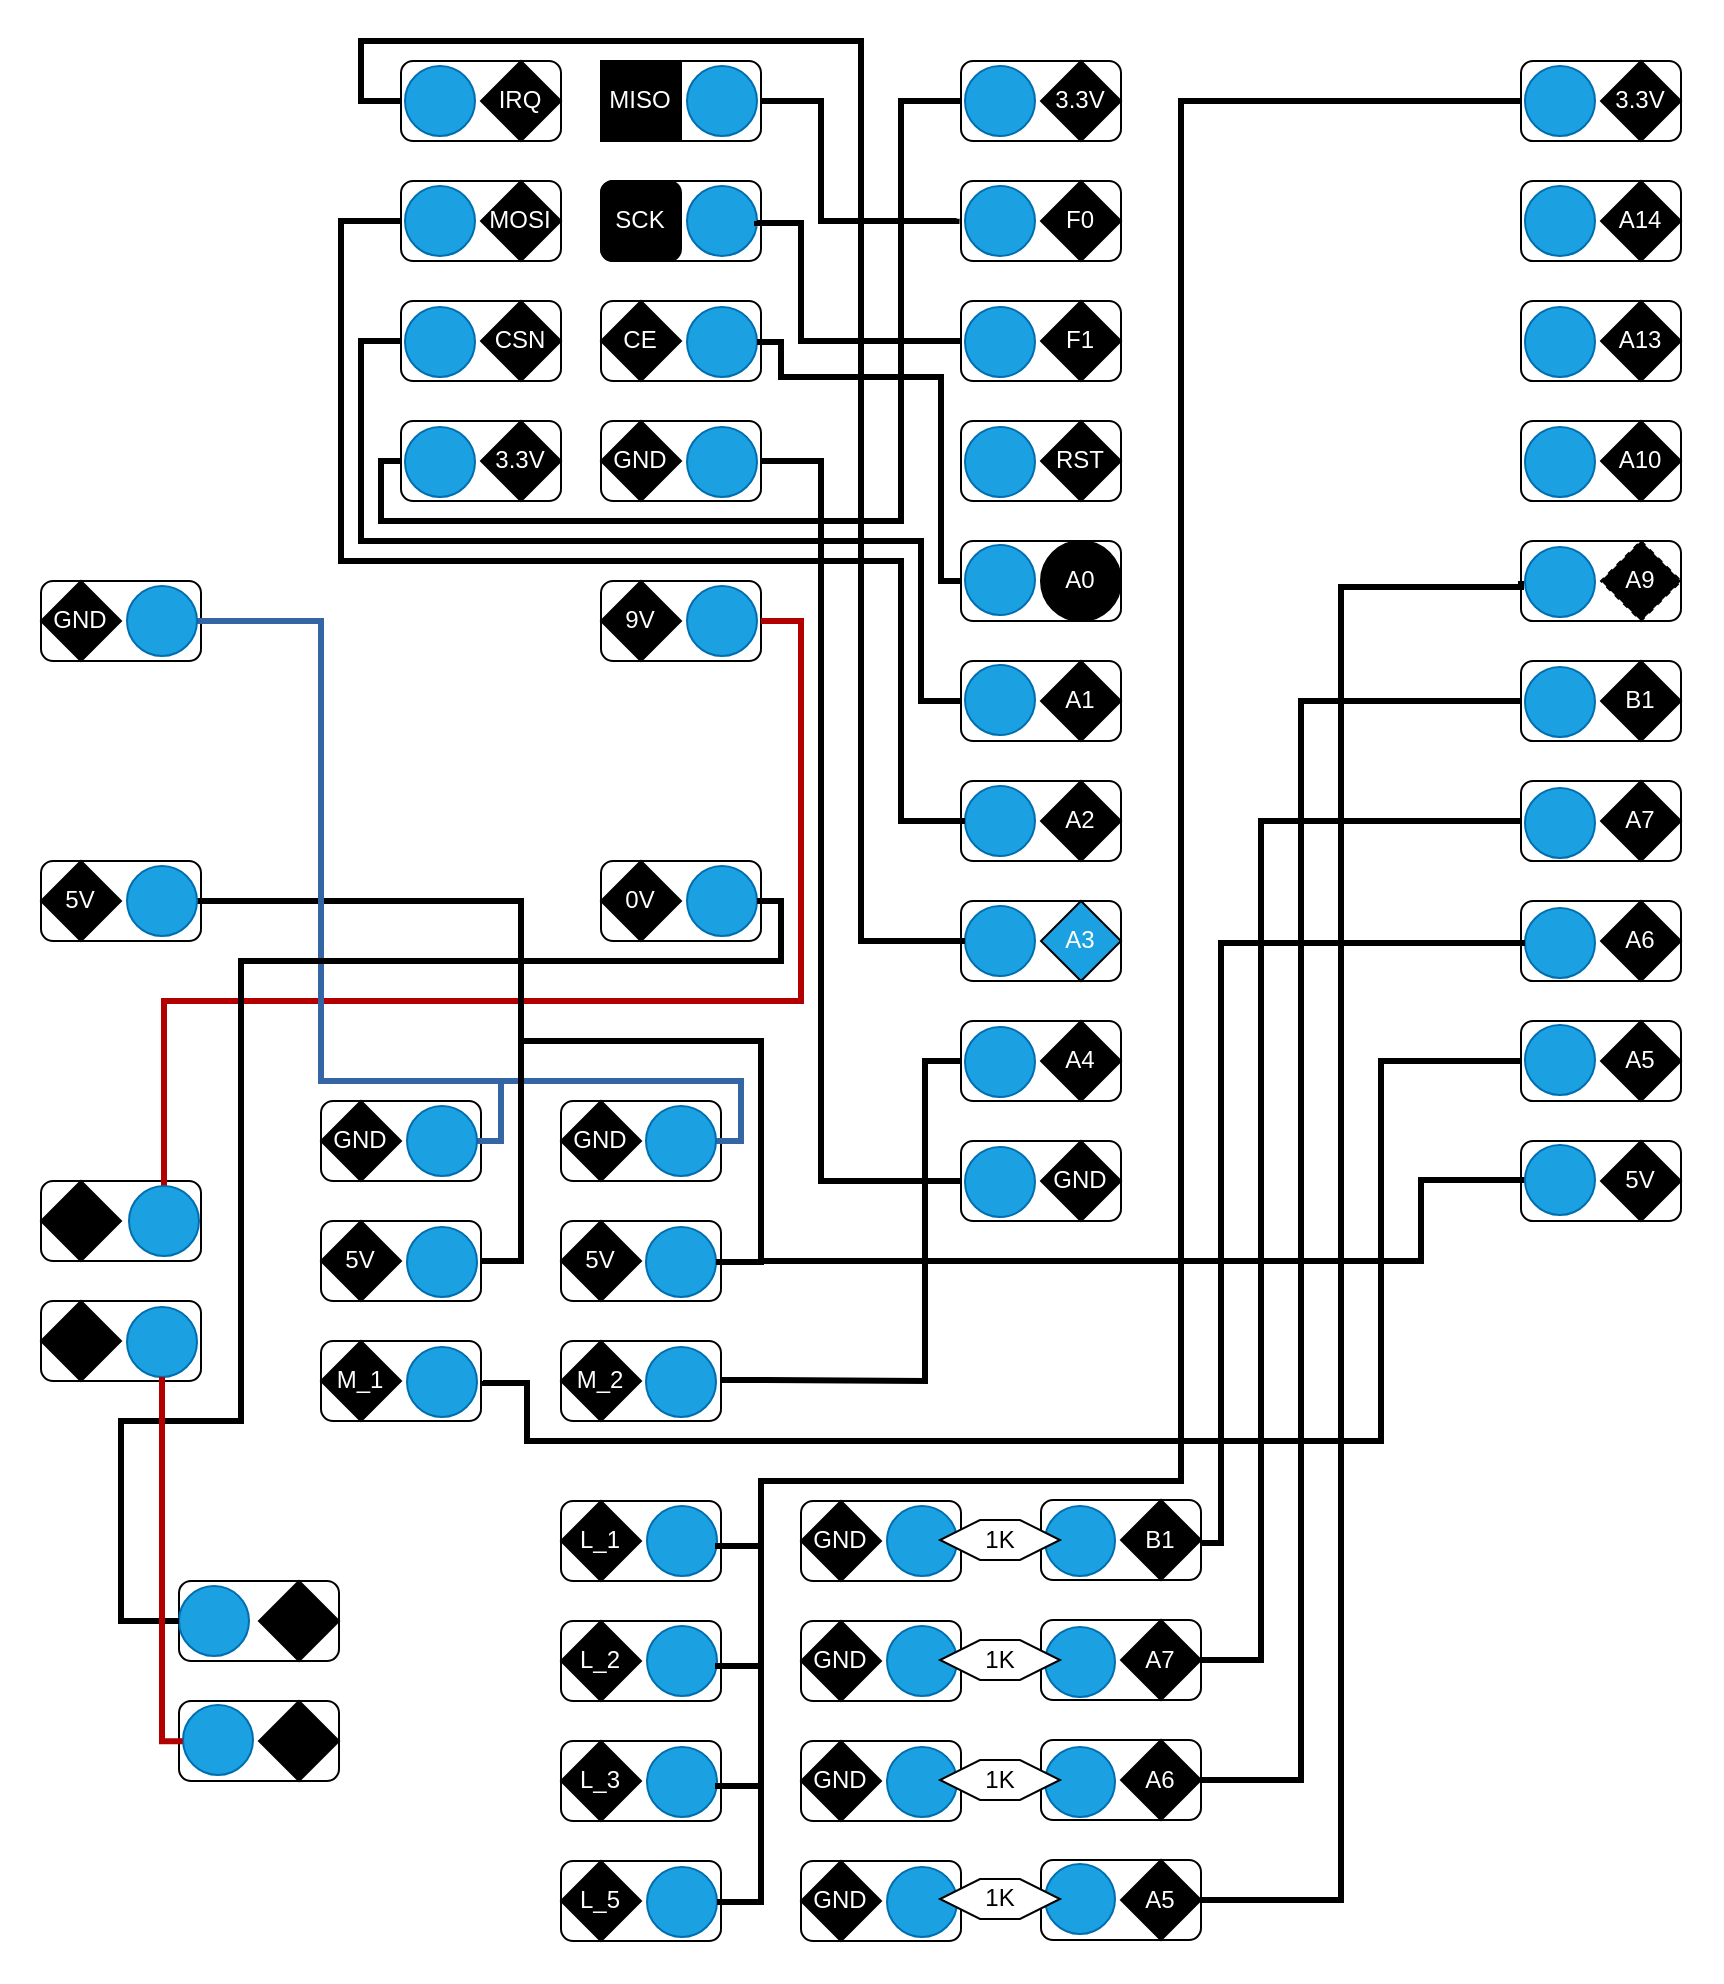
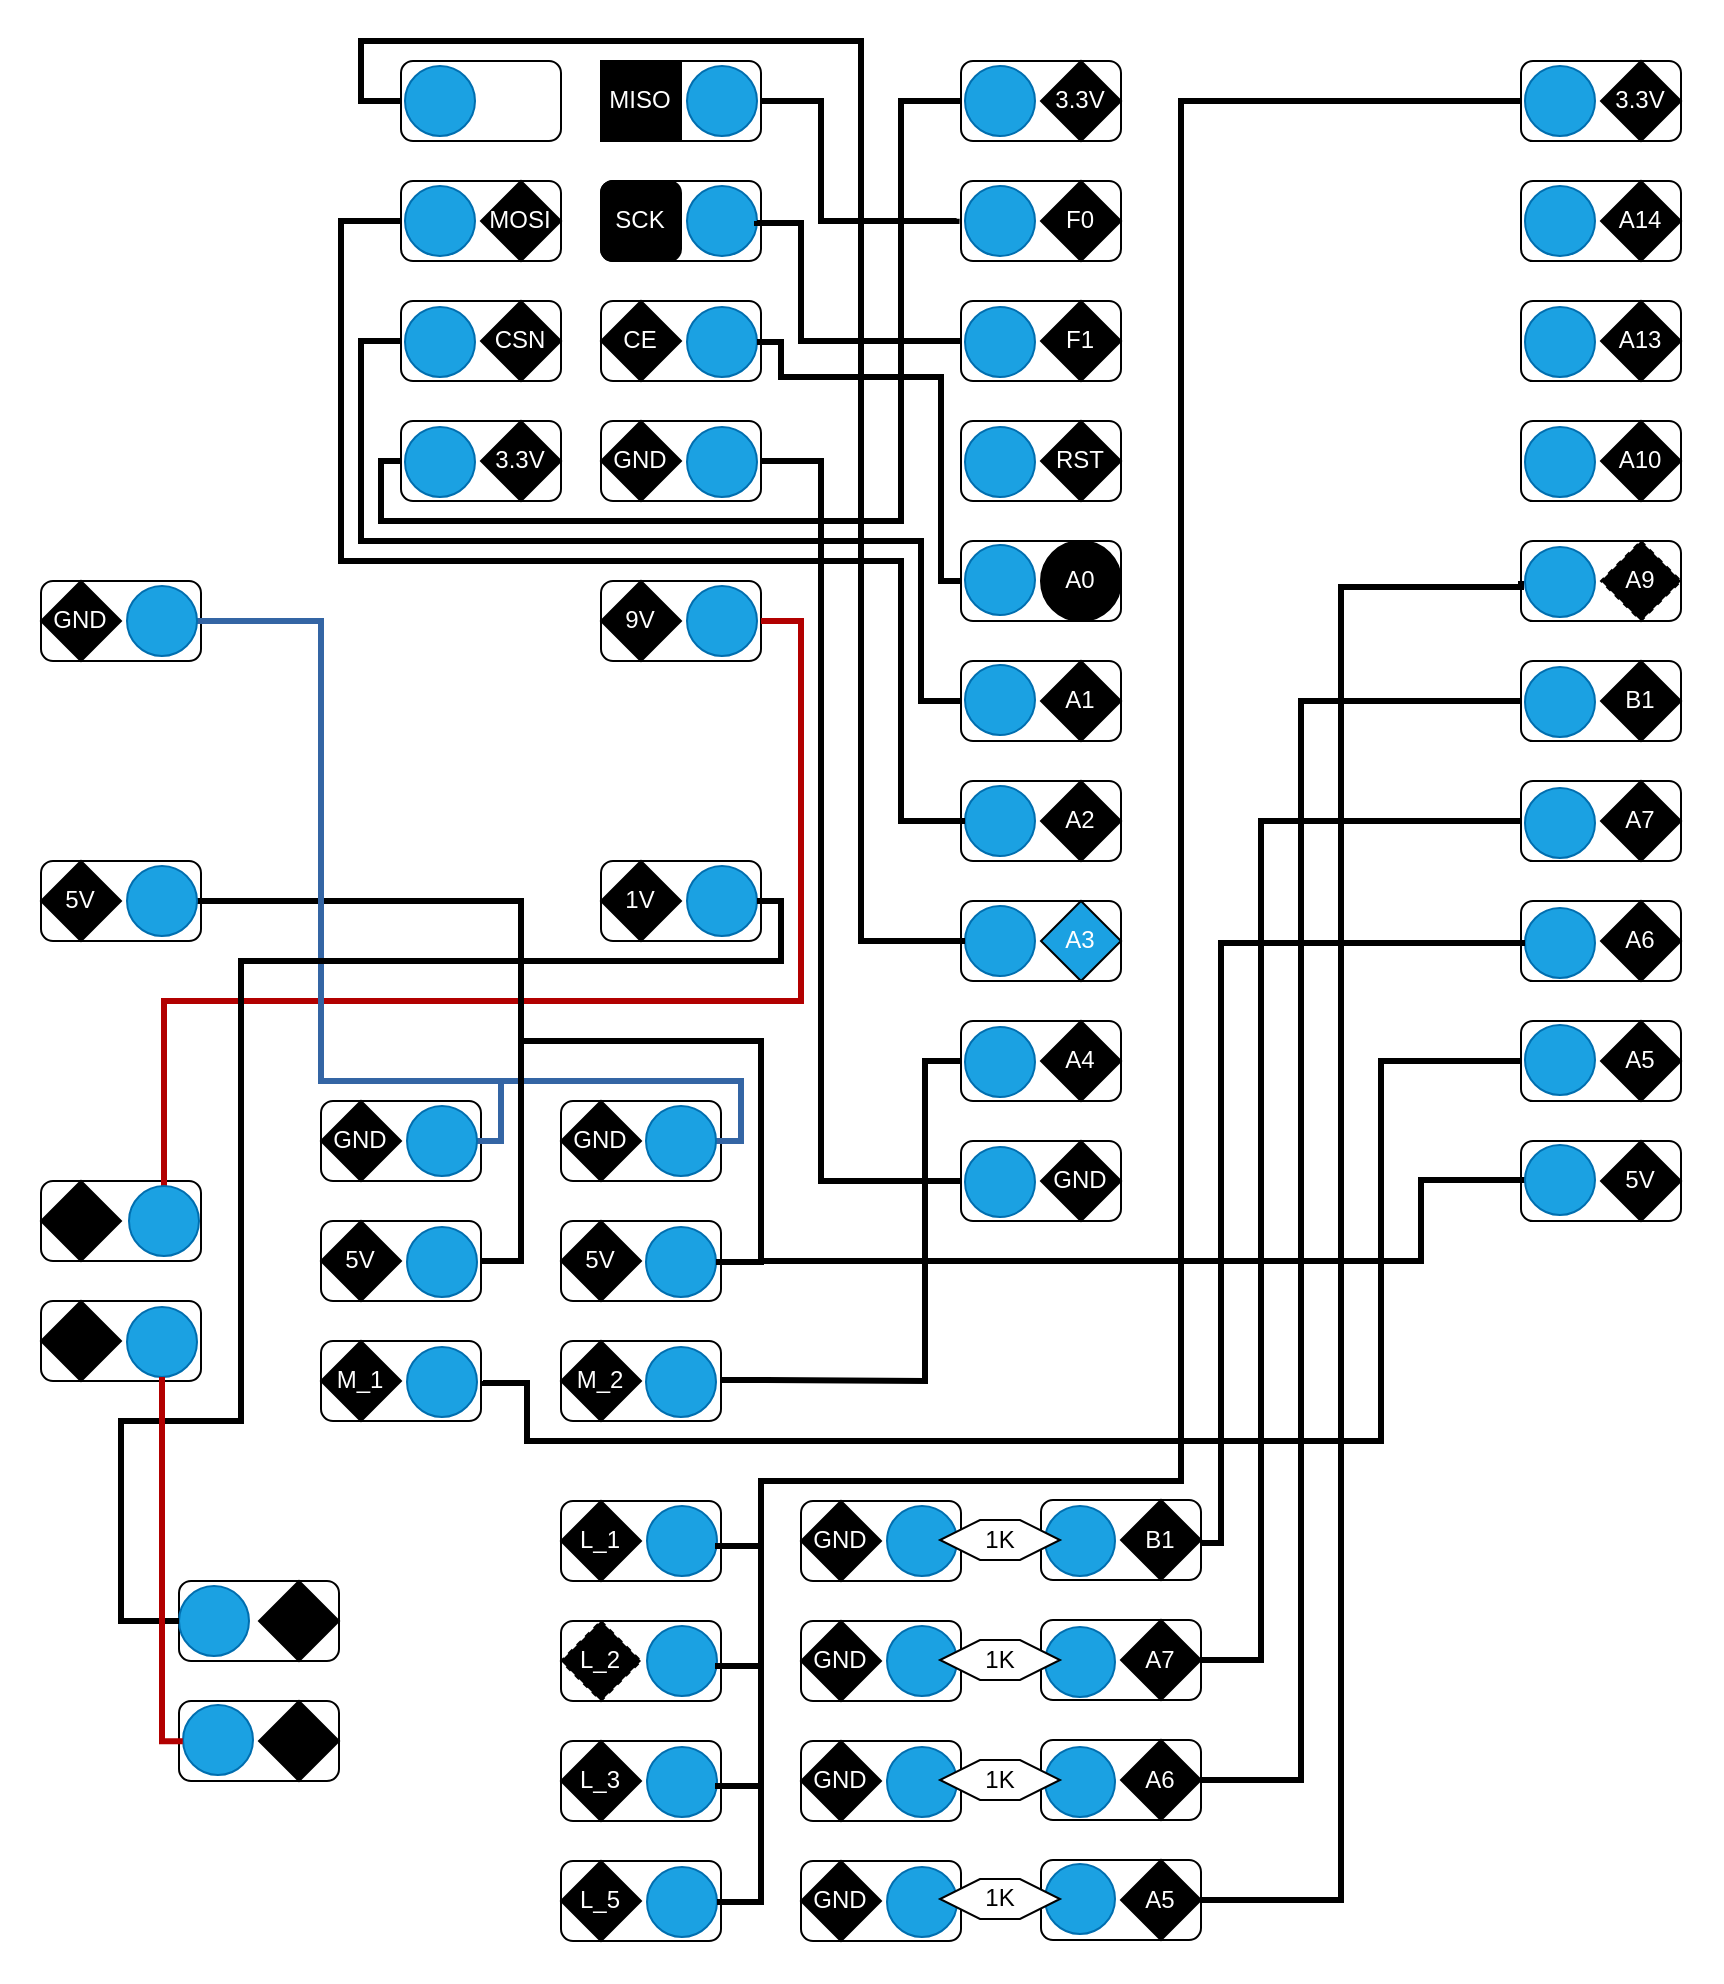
node "IRQ": removed
node "0V": label "0V" -> "1V"
node "L_2": style solid -> dashed
